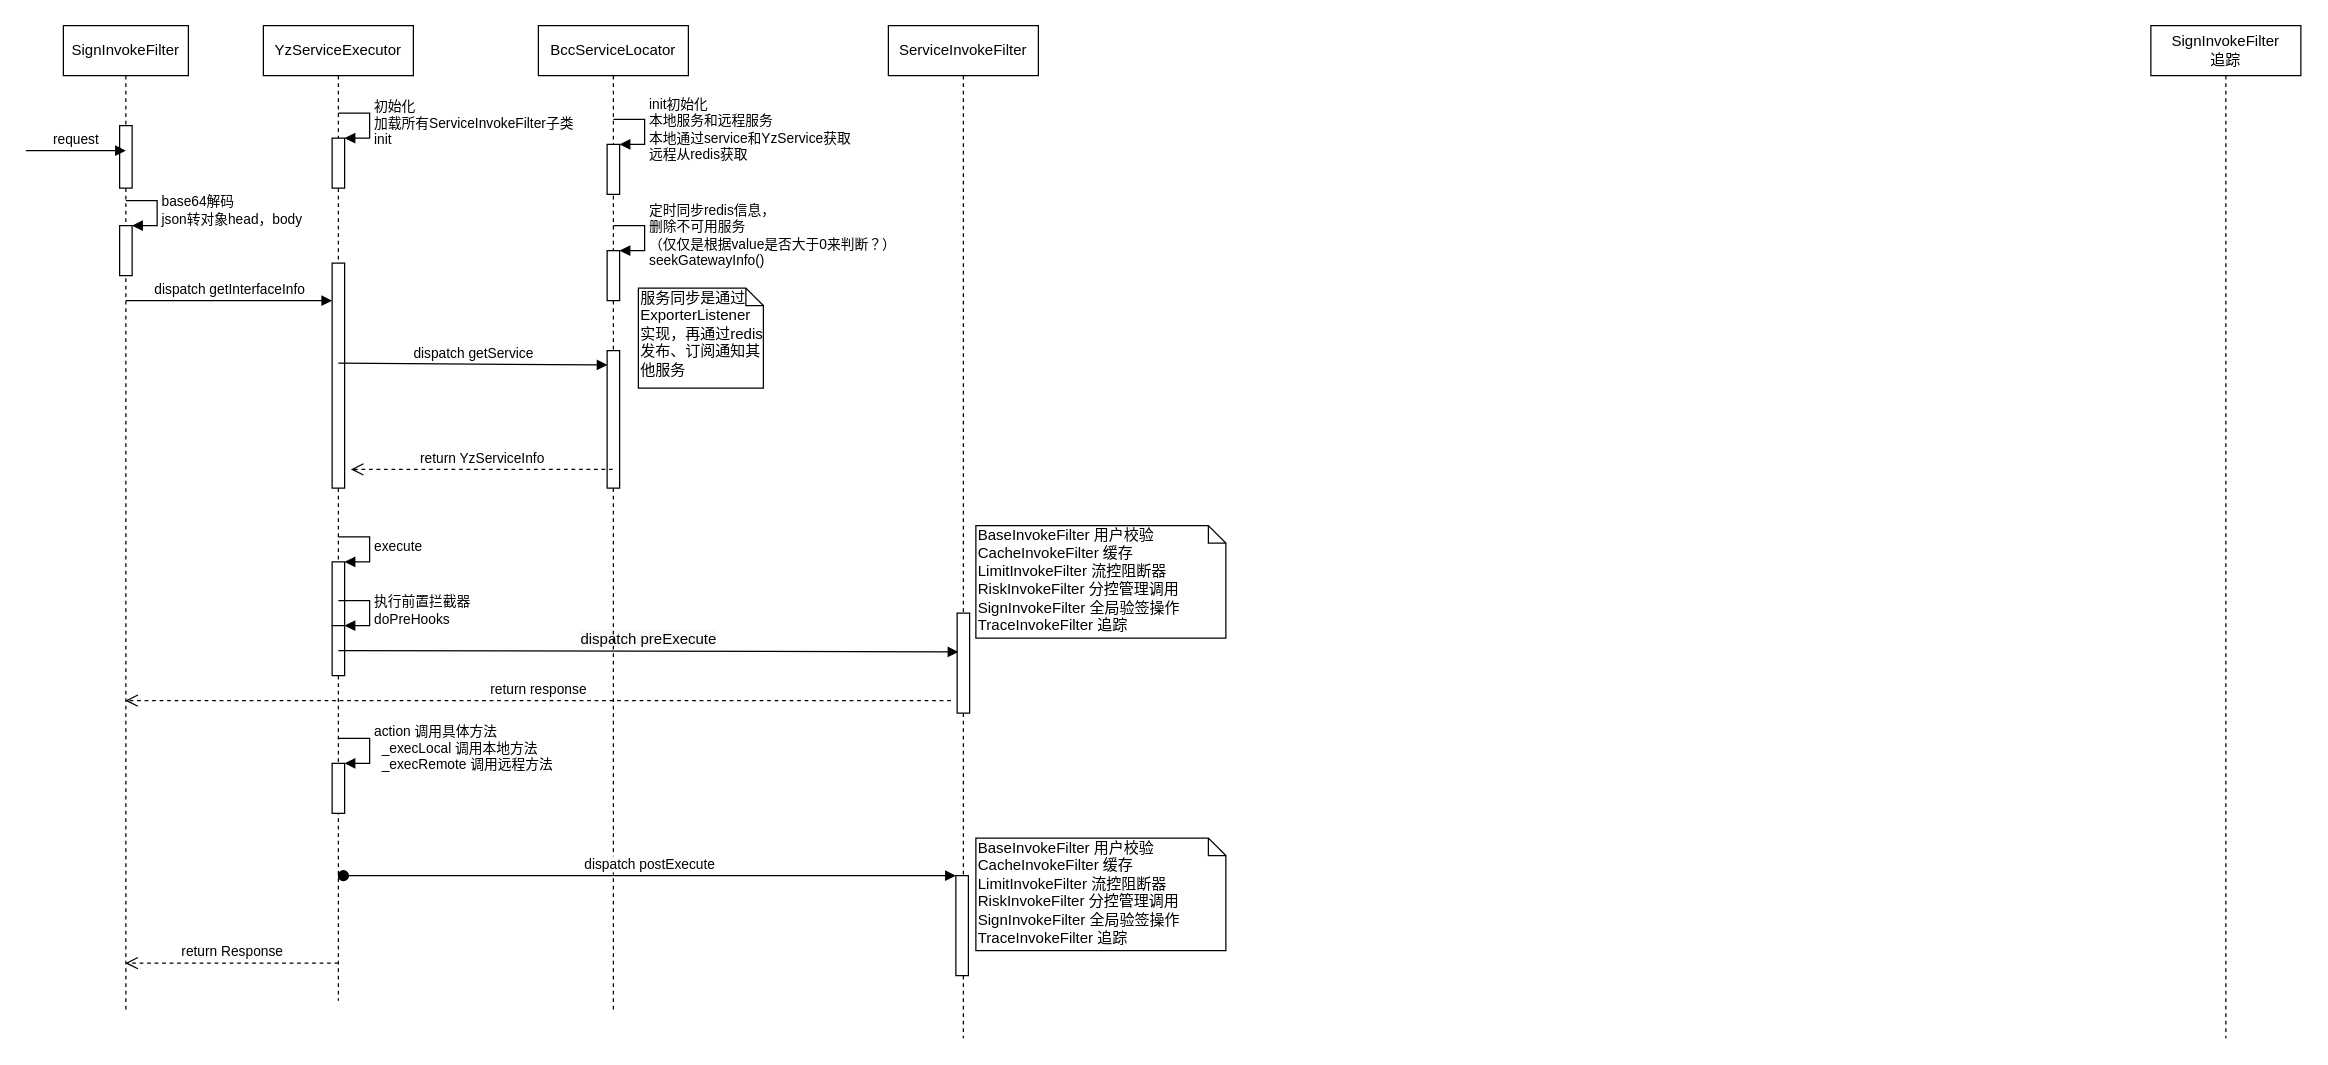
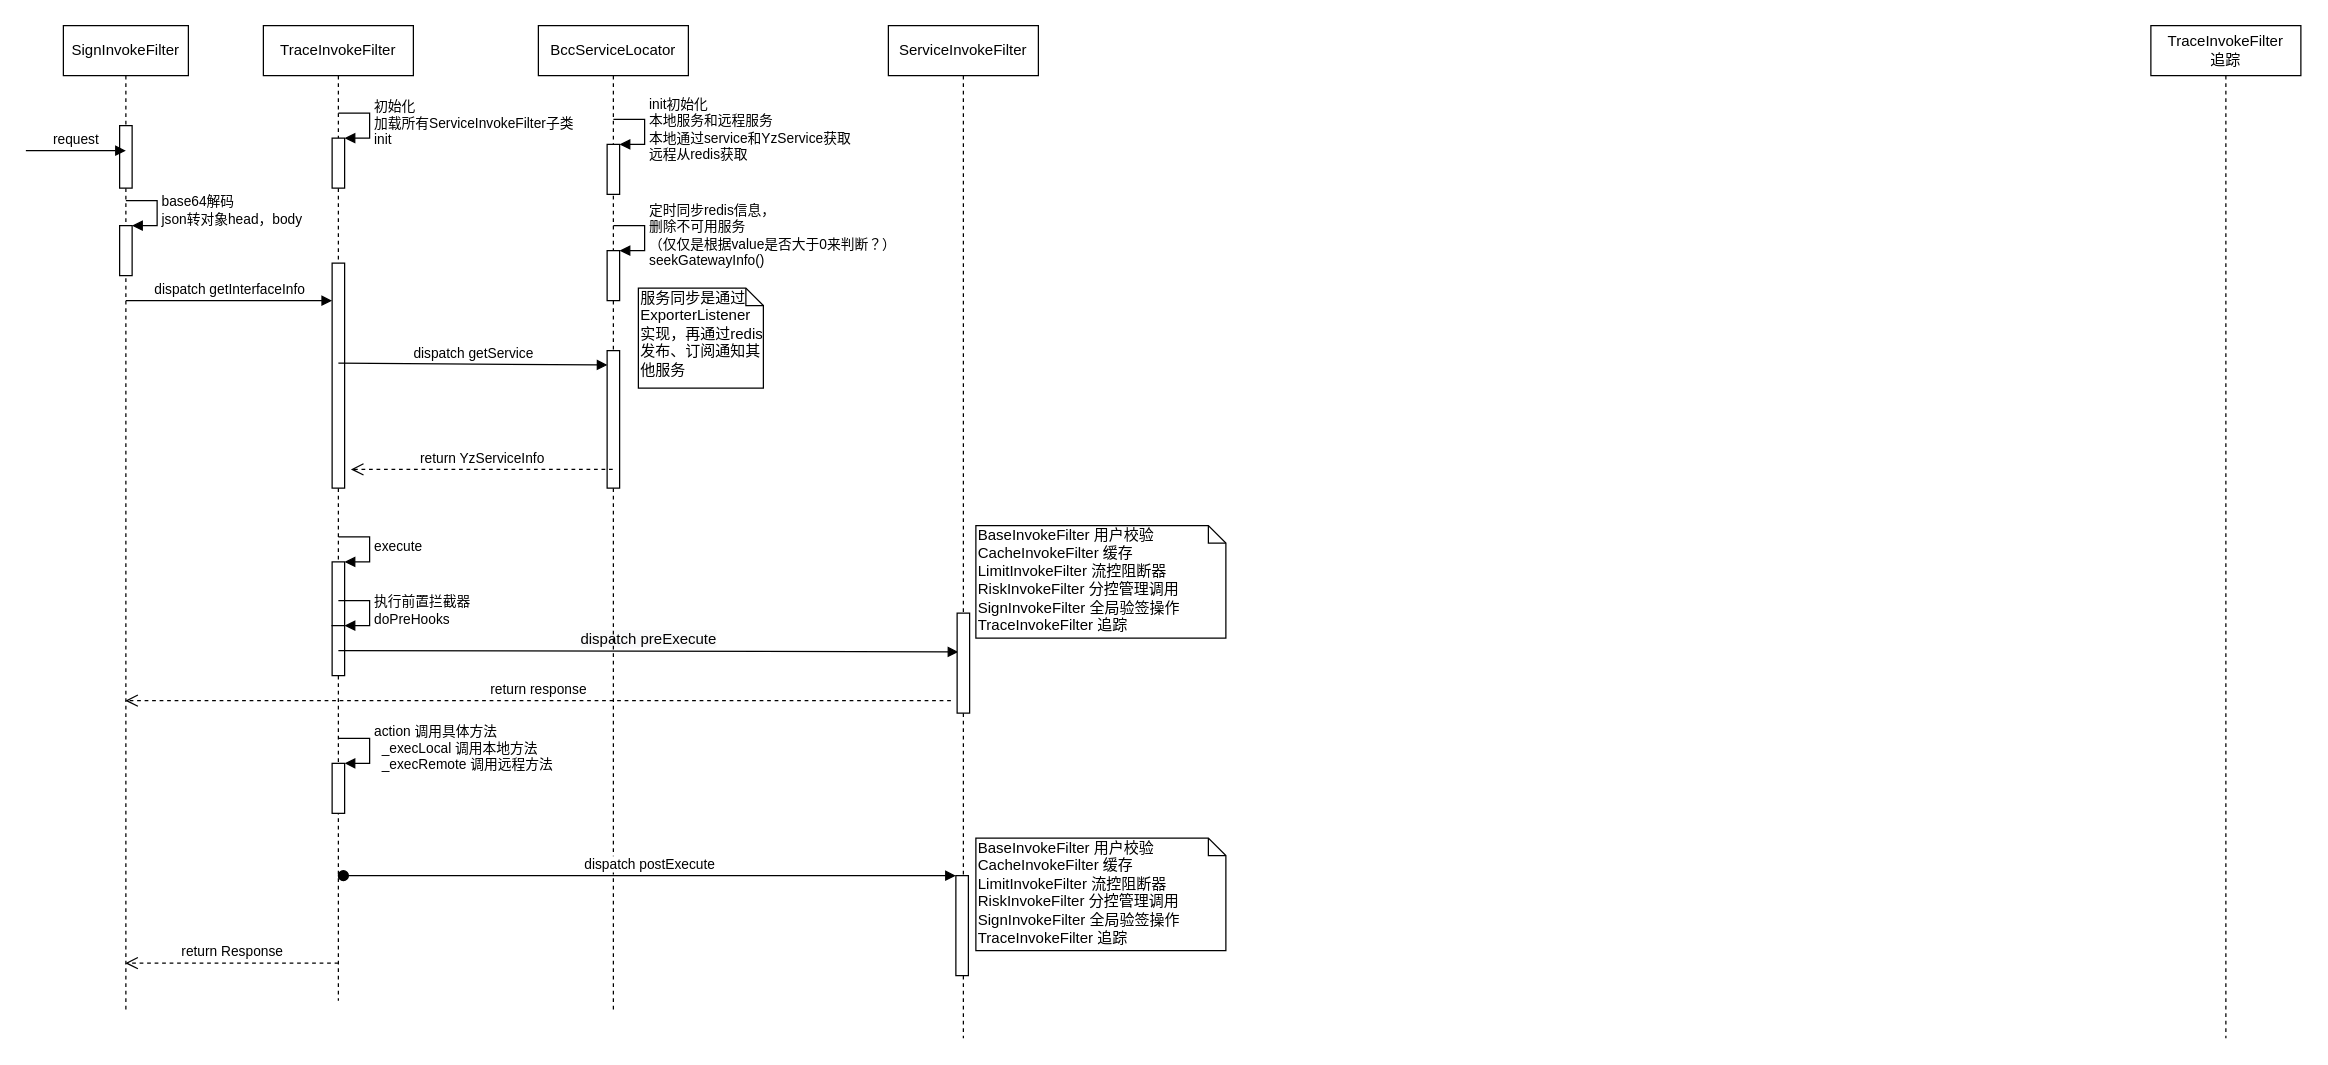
node "YzServiceExecutor": label "YzServiceExecutor" -> "TraceInvokeFilter"
node "SignInvokeFilter 追踪": label "SignInvokeFilter 追踪" -> "TraceInvokeFilter 追踪"
